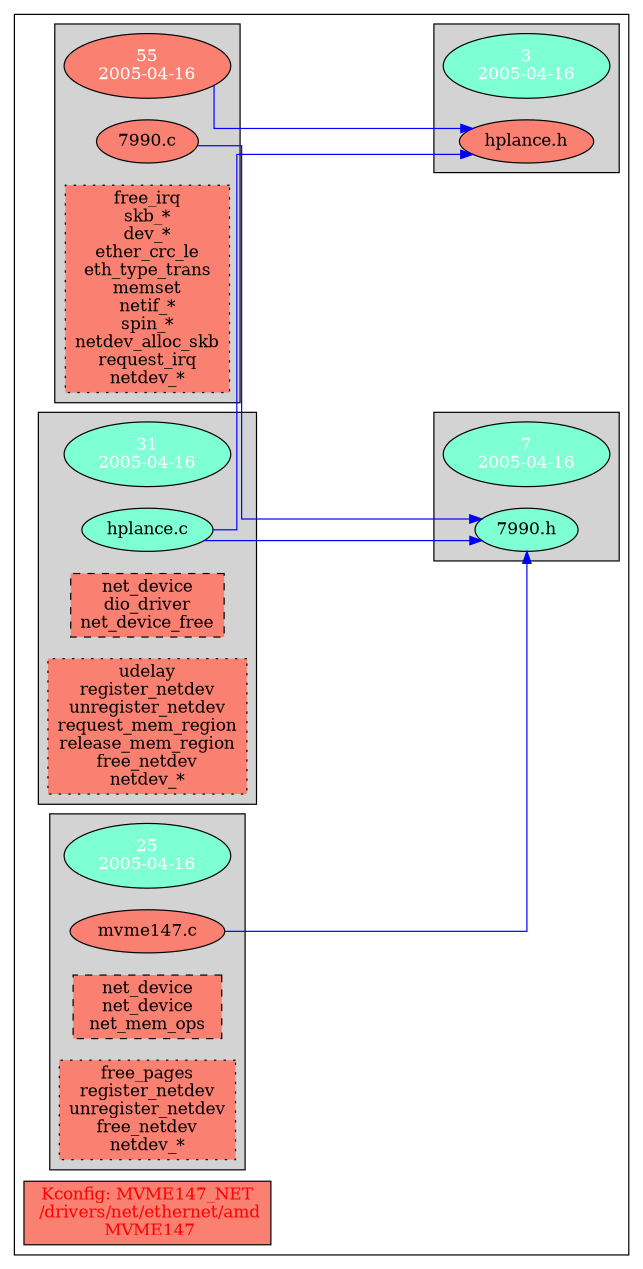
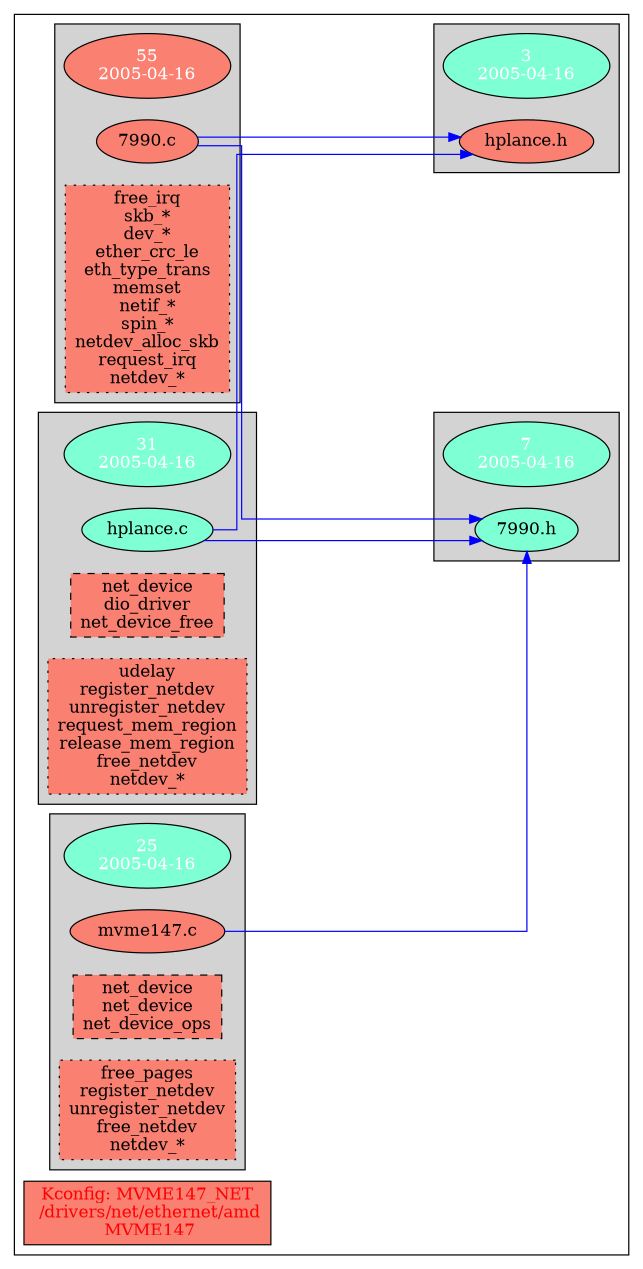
edge "55 2005-04-16" -> "hplance.h": now "7990.c" -> "hplance.h"
node "net_device net_device net_mem_ops": label "net_device net_device net_mem_ops" -> "net_device net_device net_device_ops"
